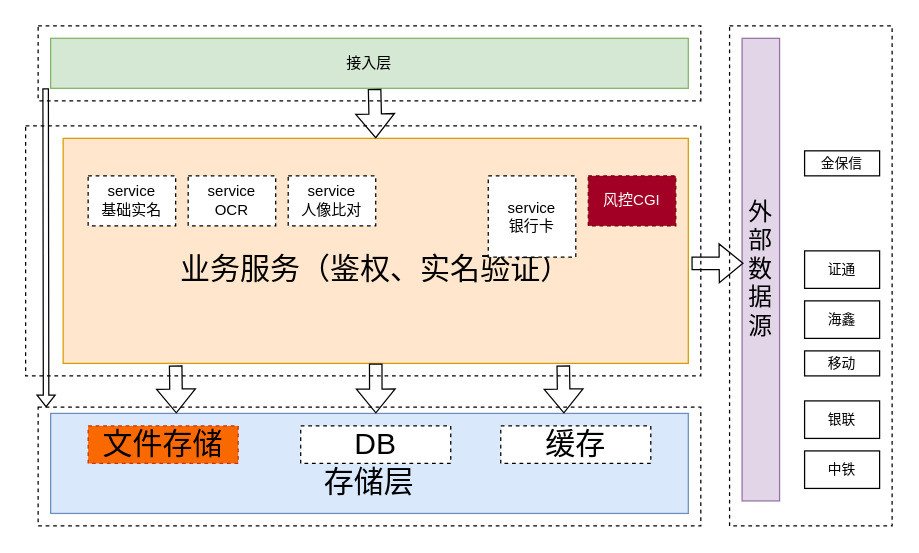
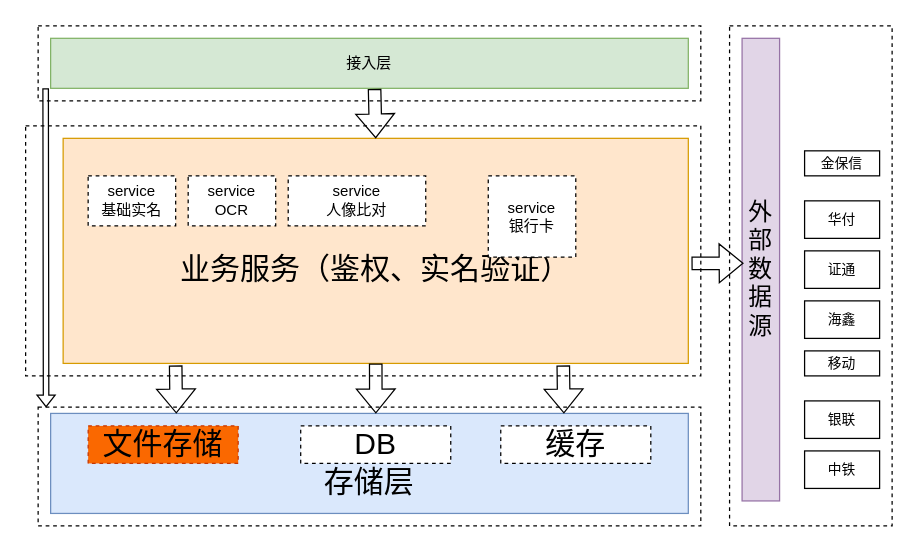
node "service 人像比对": size 88x50 -> 138x50
node "风控CGI": removed
node "华付": added
